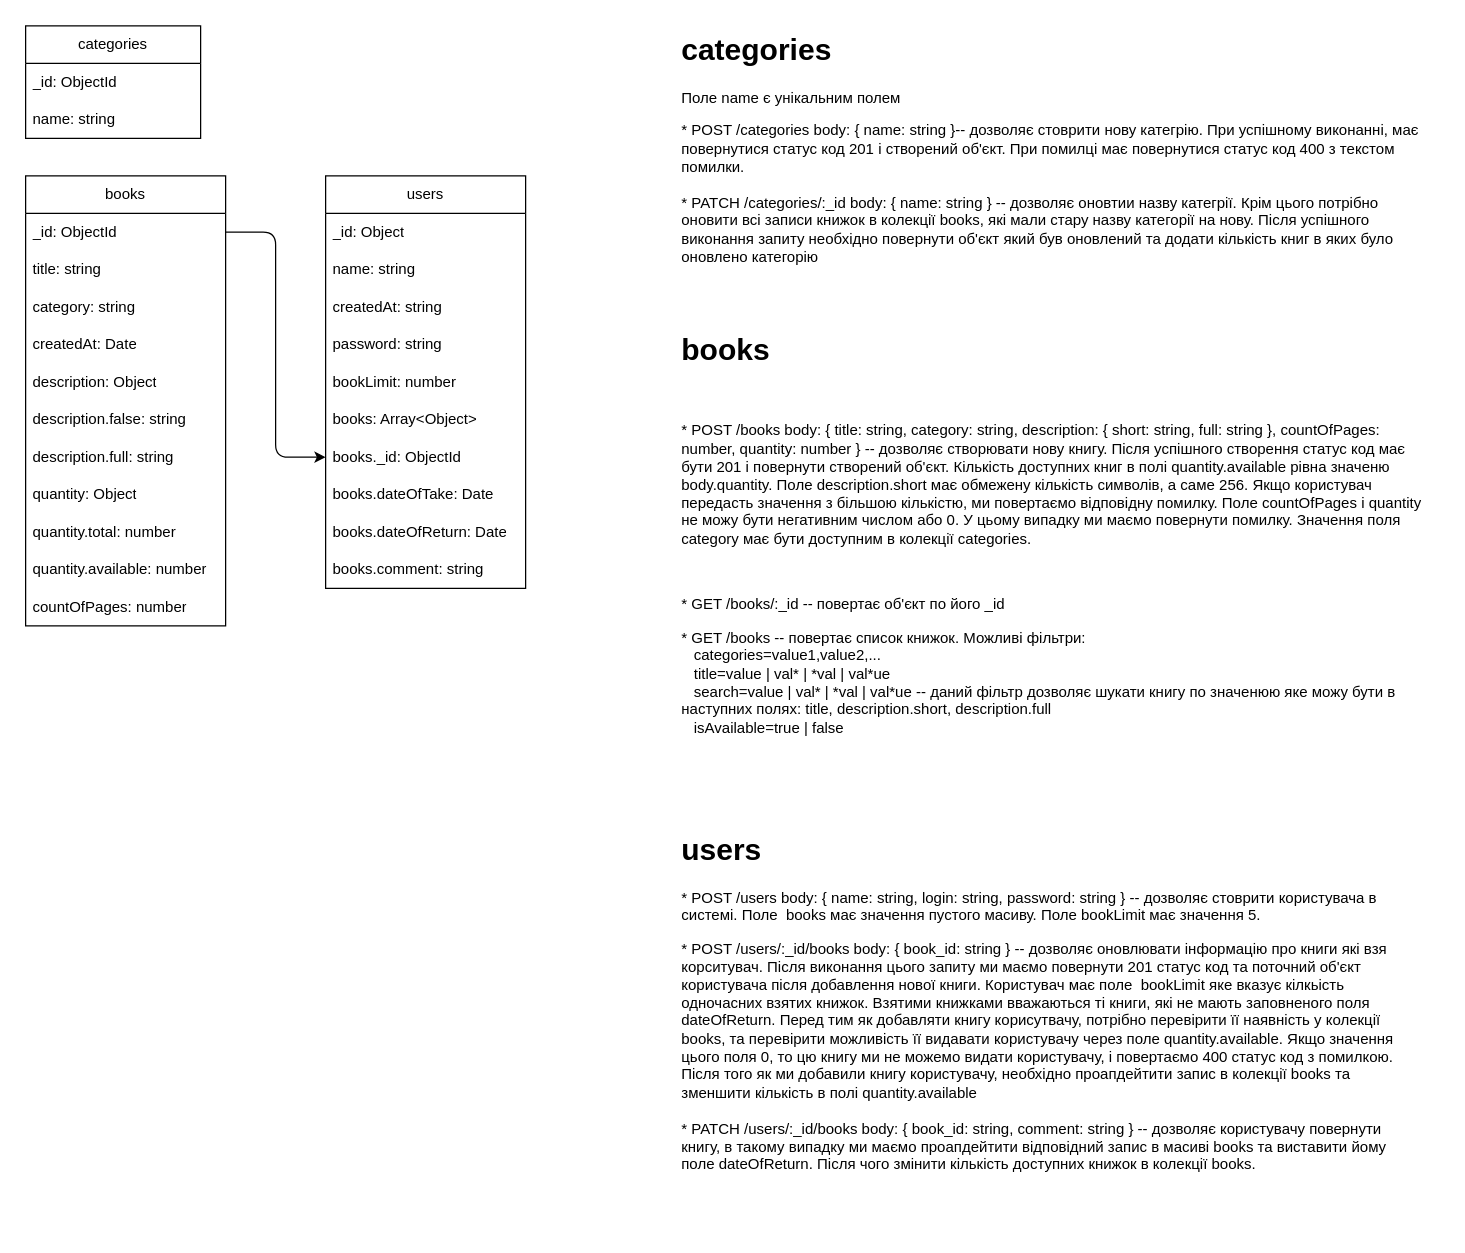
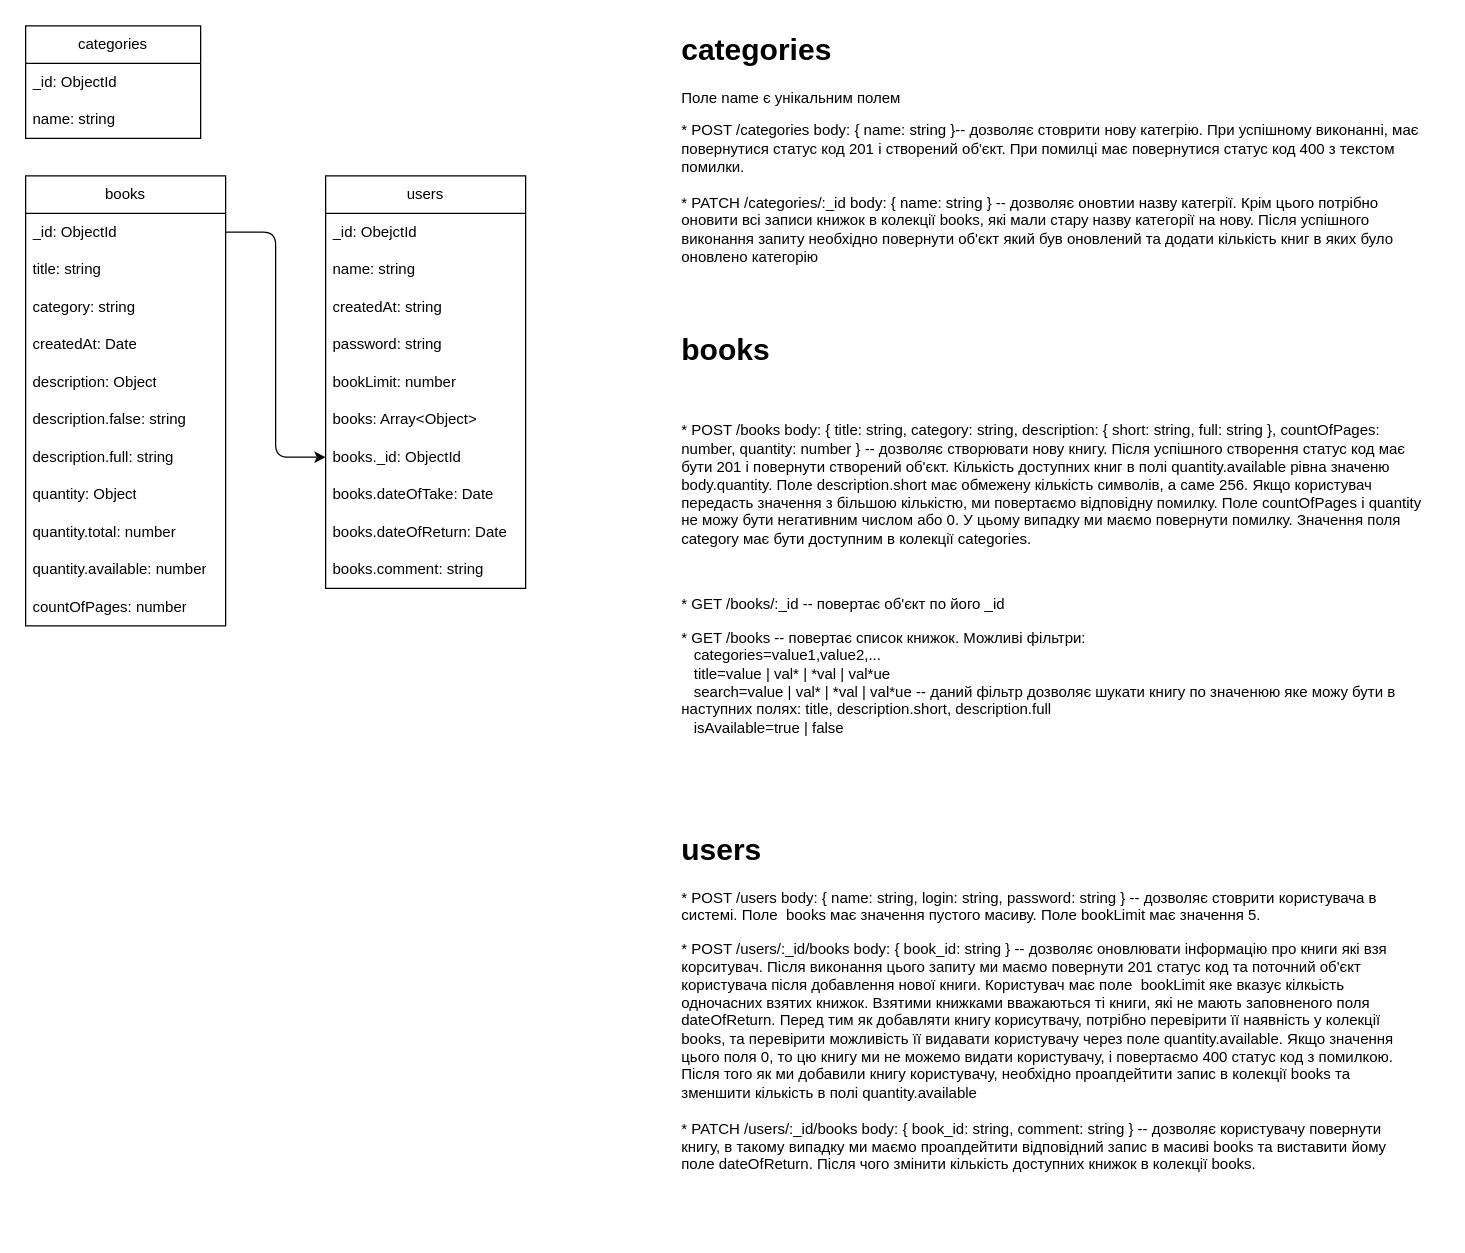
node "_id: Object": label "_id: Object" -> "_id: ObejctId"
